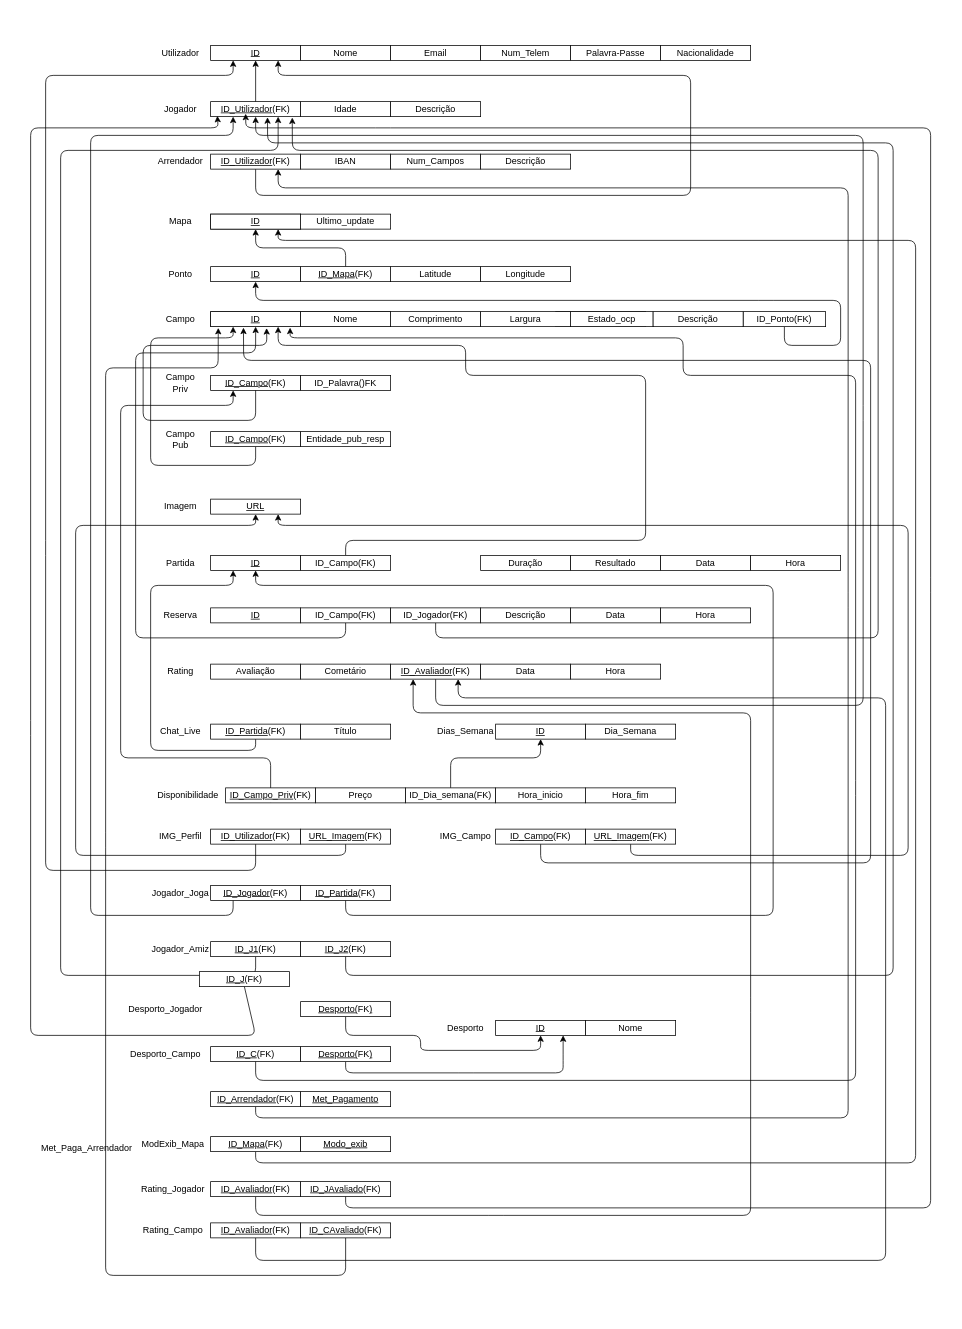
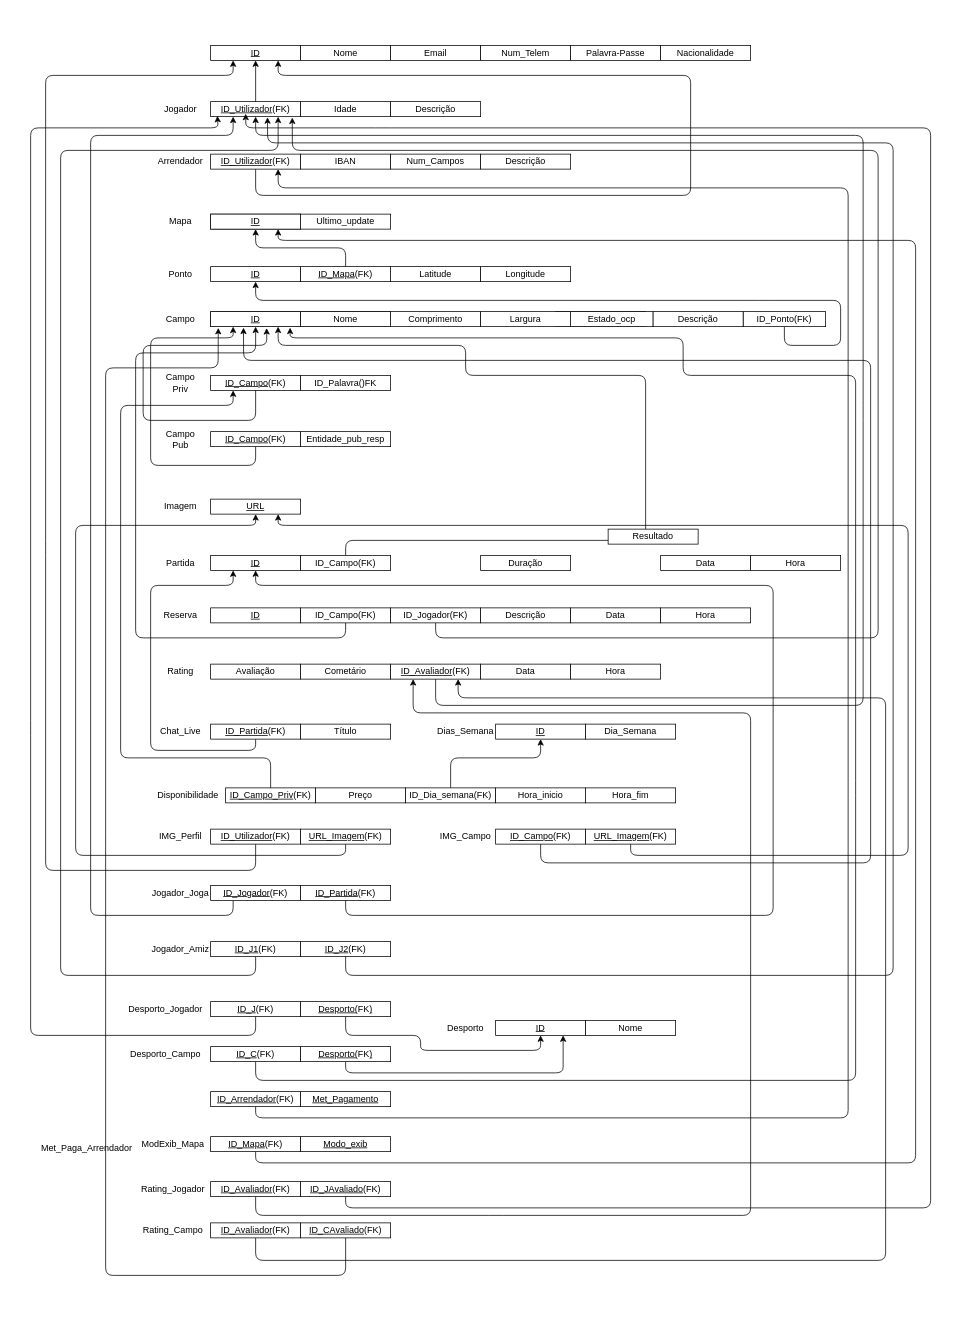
node "Utilizador": removed
node "Resultado": moved (615, 563) -> (653, 537)
node "ID_J(FK)": moved (244, 979) -> (255, 1009)
